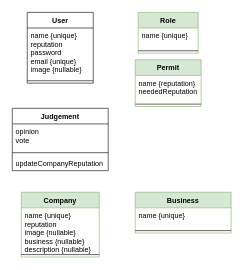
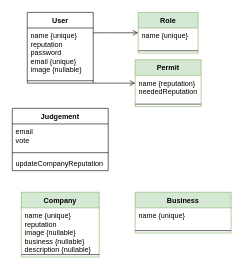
edge "User" -> "Role": added
edge "User" -> "Permit": added
node "opinion vote": label "opinion vote" -> "email vote"
